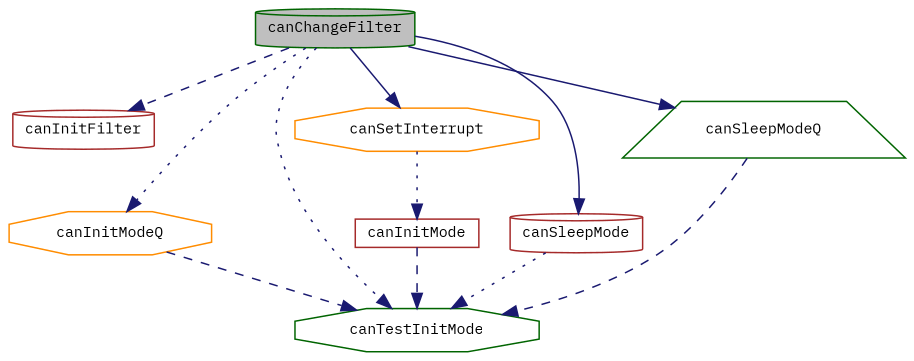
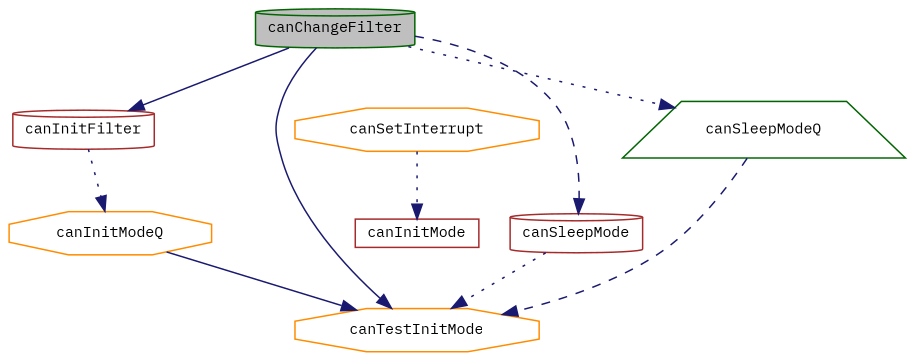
edge "canChangeFilter" -> "canSetInterrupt": removed
edge "canChangeFilter" -> "canInitFilter": style dashed -> solid
edge "canChangeFilter" -> "canSleepModeQ": style solid -> dotted
edge "canChangeFilter" -> "canSleepMode": style solid -> dashed
edge "canChangeFilter" -> "canInitModeQ": now "canInitFilter" -> "canInitModeQ"
edge "canChangeFilter" -> "canTestInitMode": style dotted -> solid
edge "canInitMode" -> "canTestInitMode": removed
edge "canInitModeQ" -> "canTestInitMode": style dashed -> solid
node "canTestInitMode": color darkgreen -> darkorange
